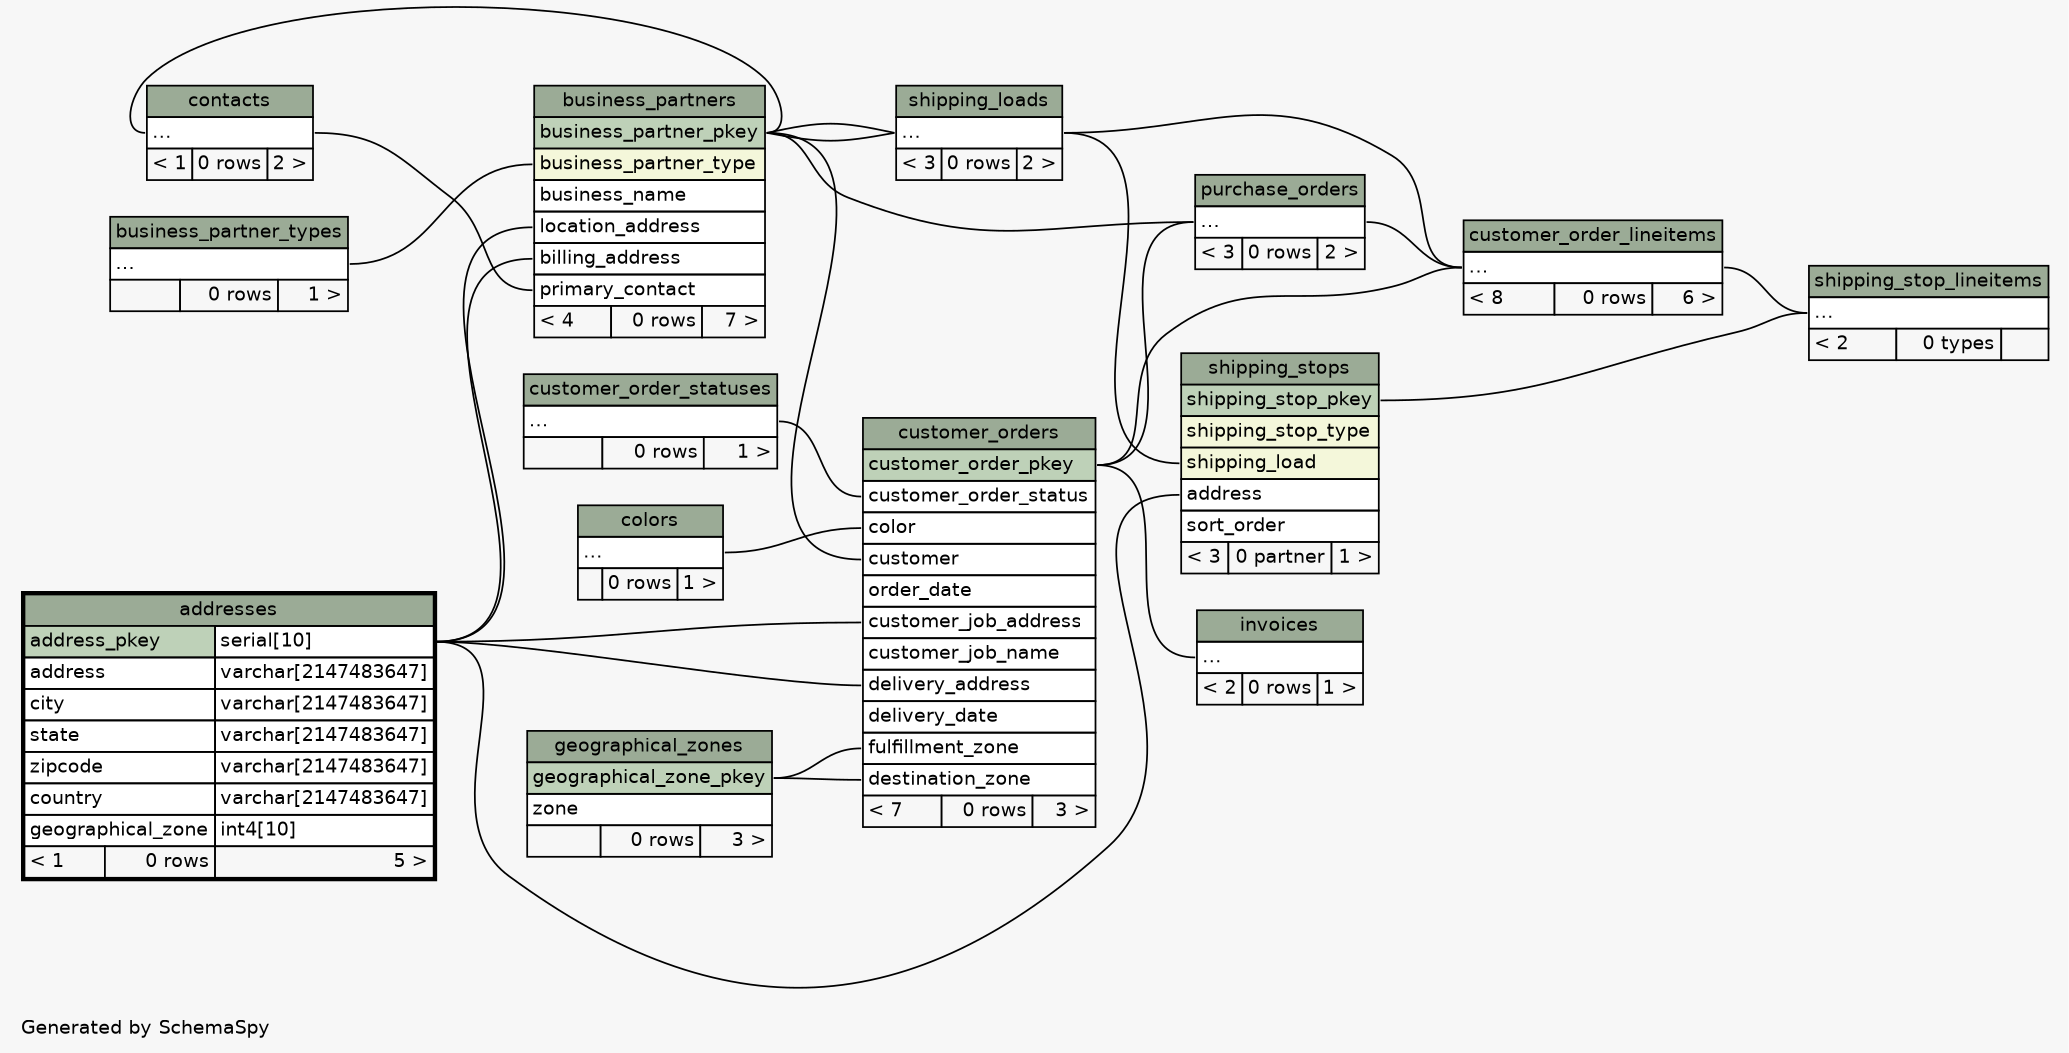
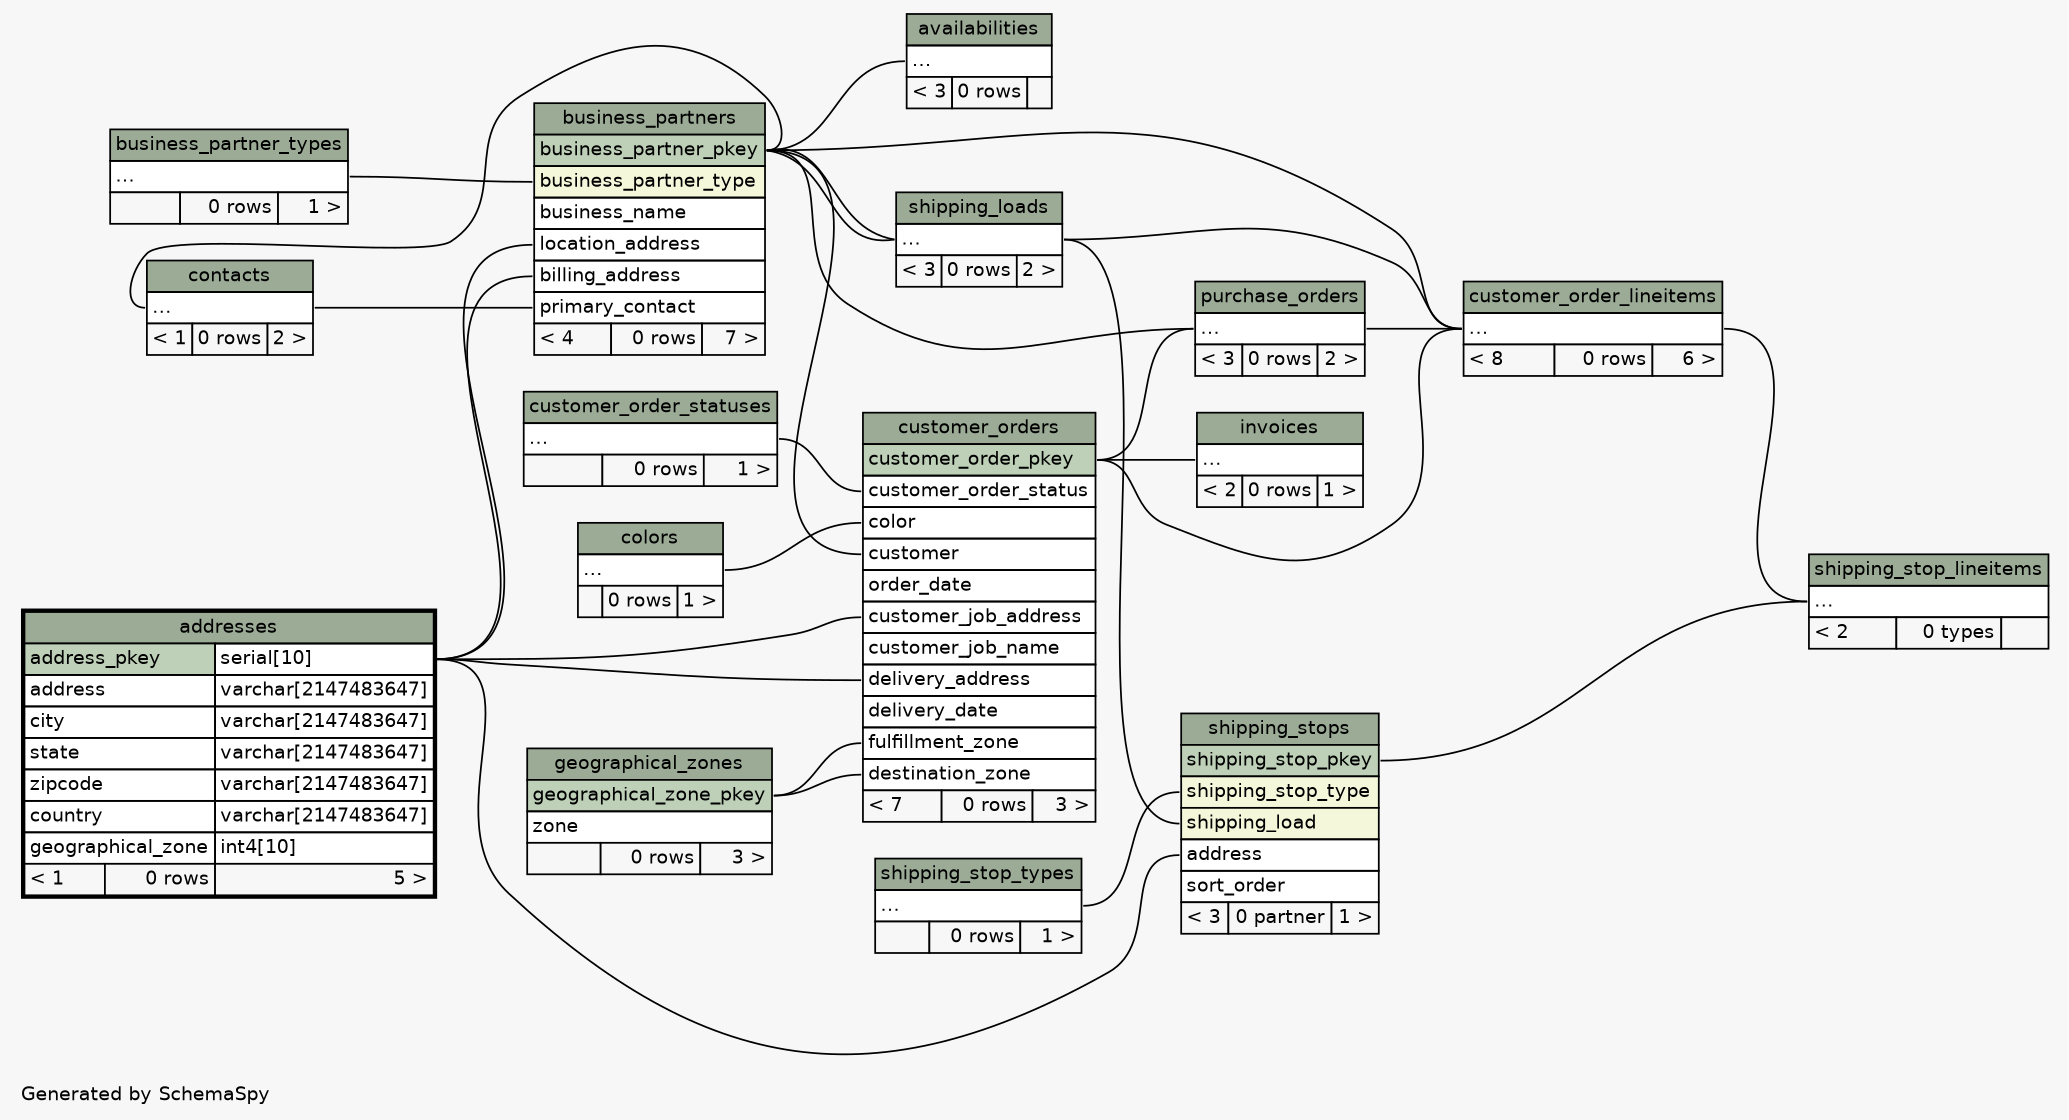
node "availabilities": added
edge "business_partners" -- "customer_order_lineitems": added
node "shipping_stop_types": added
